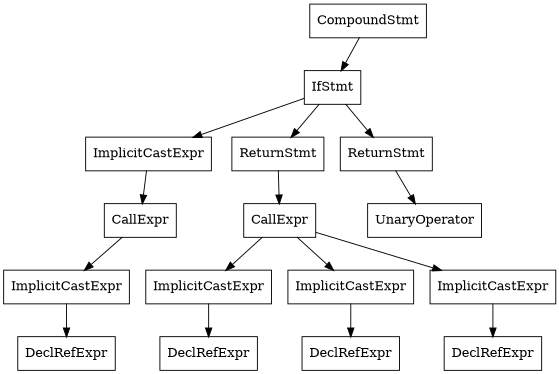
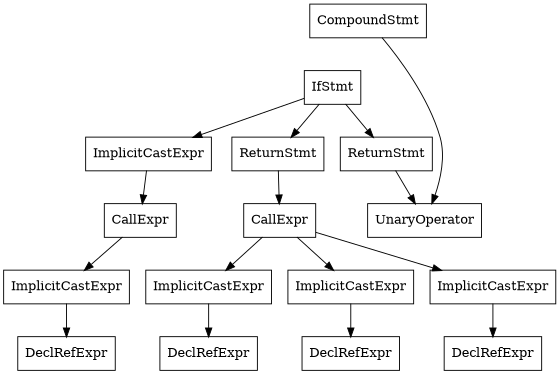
edge "CompoundStmt" -> "IfStmt": now "CompoundStmt" -> "UnaryOperator"
